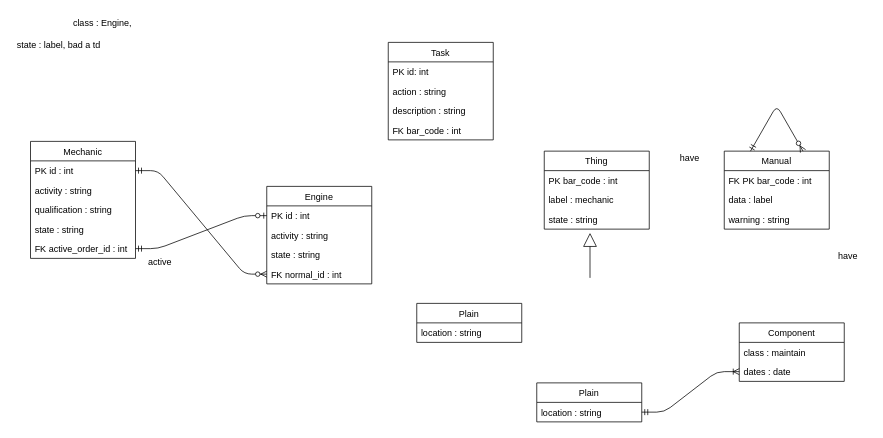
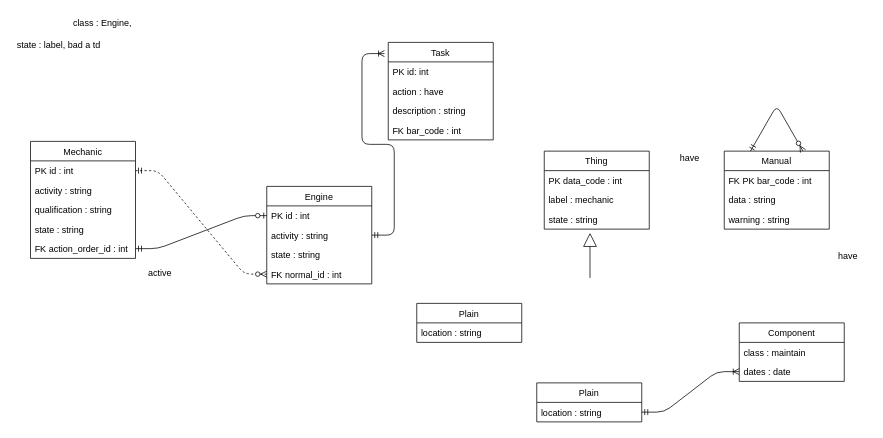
node "action : string": label "action : string" -> "action : have"
node "PK bar_code : int": label "PK bar_code : int" -> "PK data_code : int"
edge "Task" -- "Engine": added
node "data : label": label "data : label" -> "data : string"
edge "Mechanic" -- "FK normal_id : int": style solid -> dashed
node "FK active_order_id : int": label "FK active_order_id : int" -> "FK action_order_id : int"
node "active": moved (165, 262) -> (165, 273)
